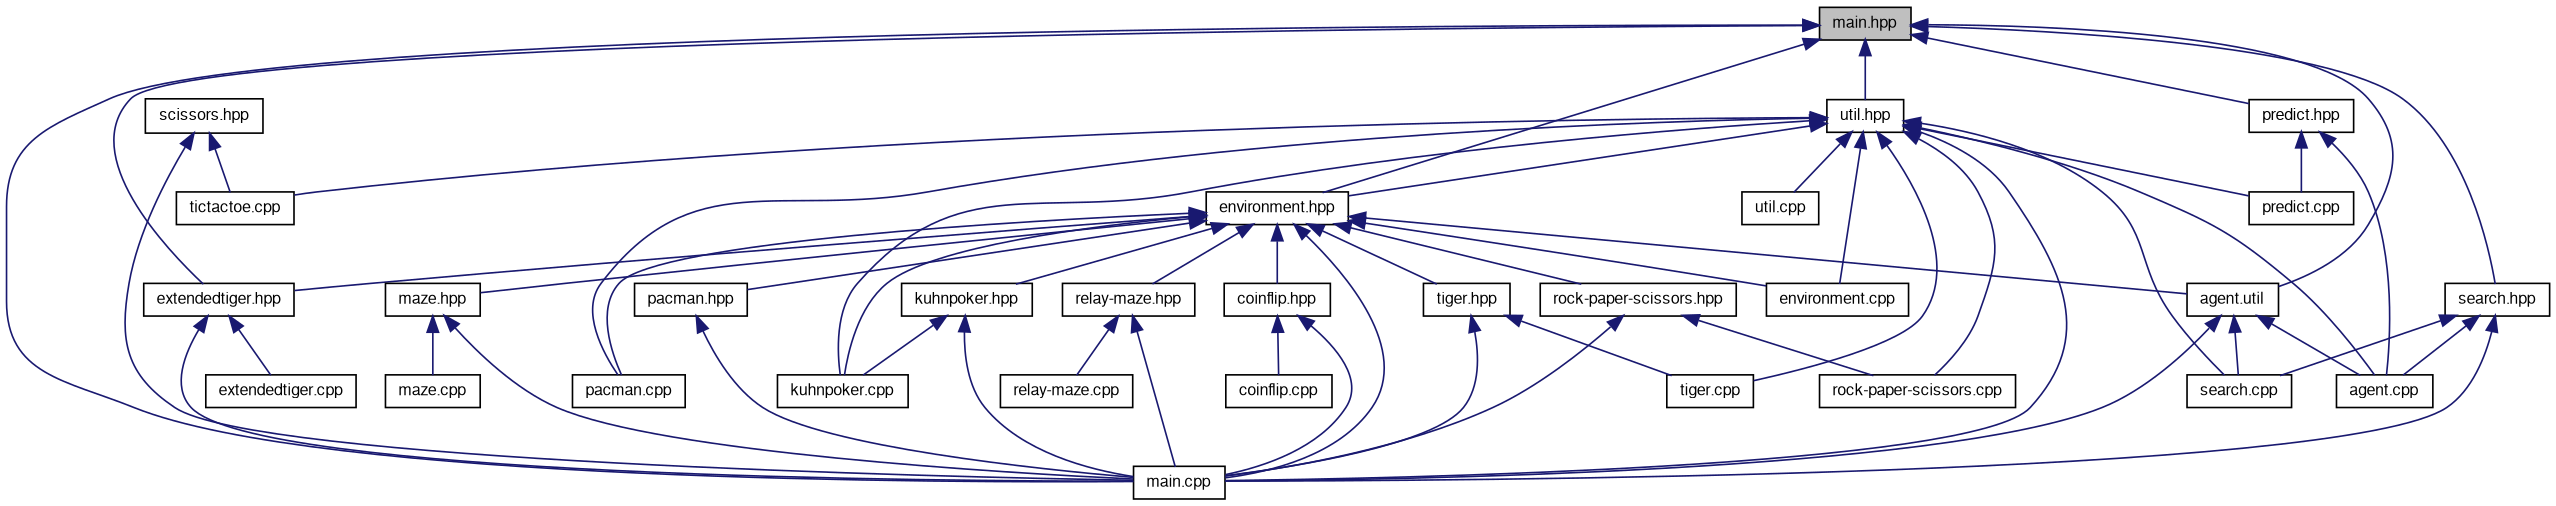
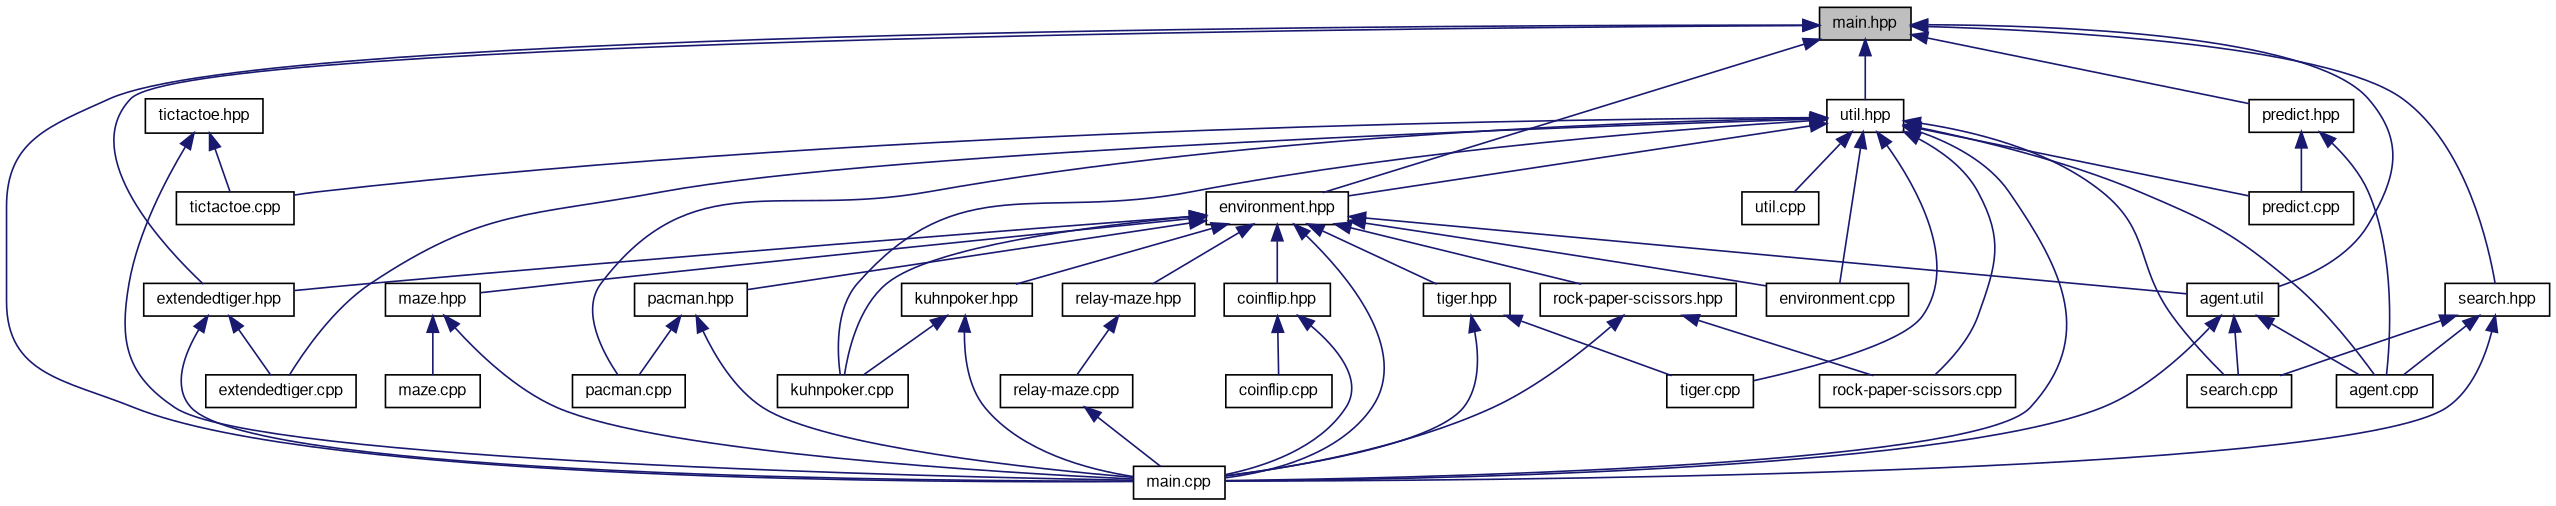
node "scissors.hpp": label "scissors.hpp" -> "tictactoe.hpp"
edge "extendedtiger.cpp" -> "util.hpp": added
edge "pacman.cpp" -> "environment.hpp": now "pacman.cpp" -> "pacman.hpp"
edge "main.cpp" -> "relay-maze.hpp": now "main.cpp" -> "relay-maze.cpp"
